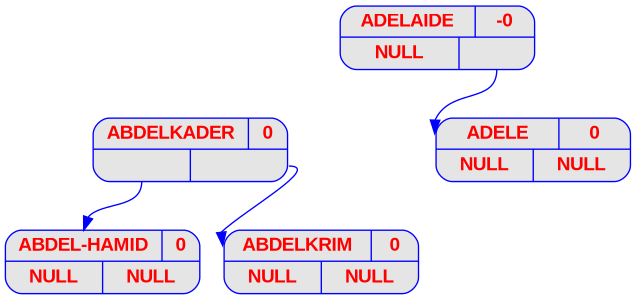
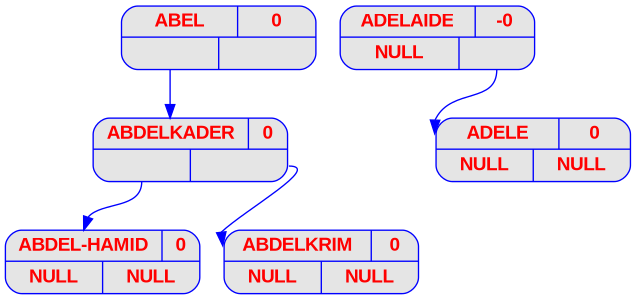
node "ABEL": added
